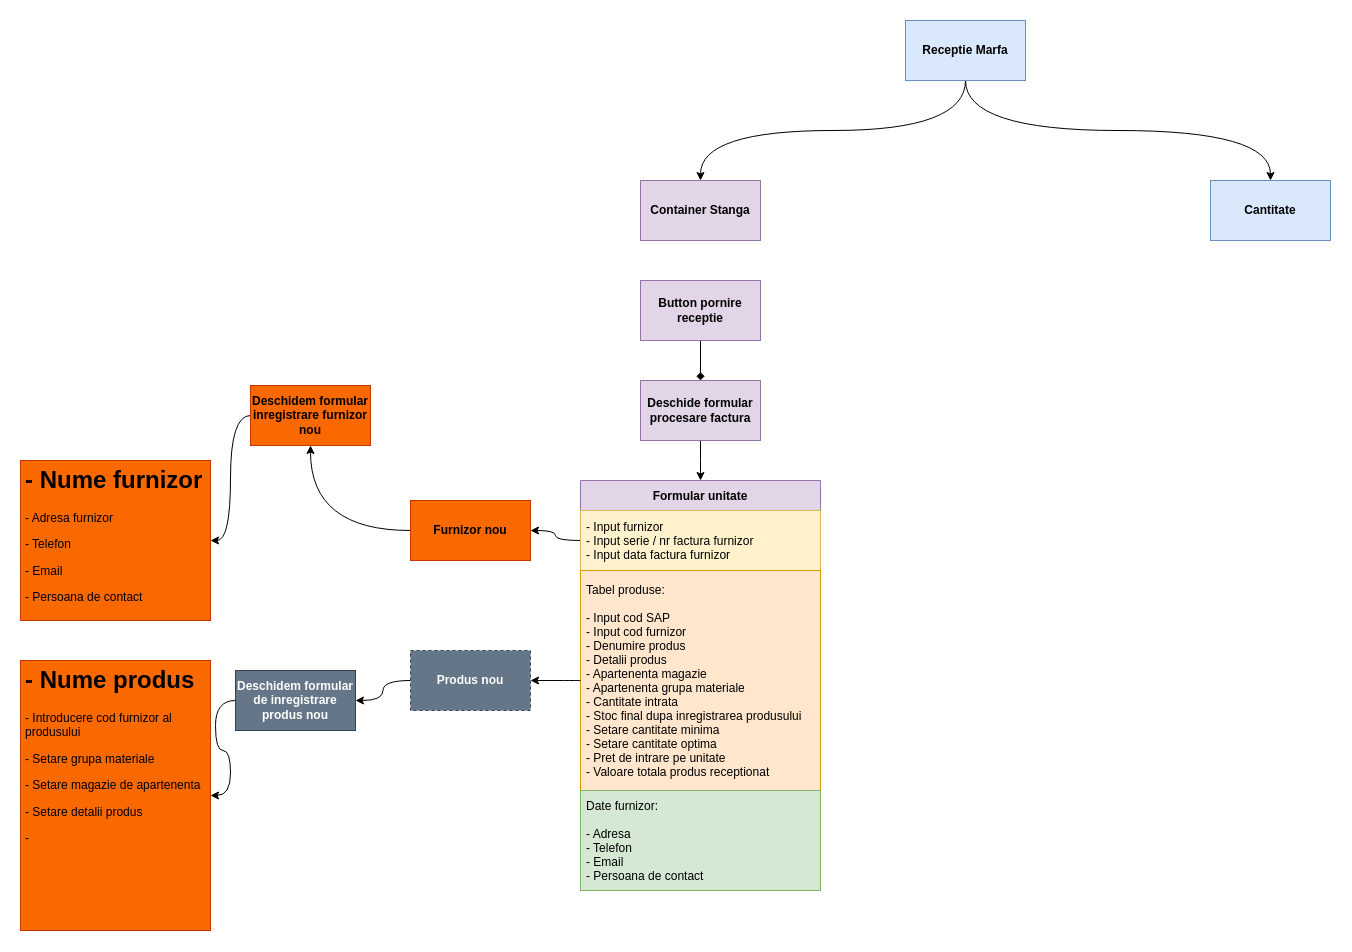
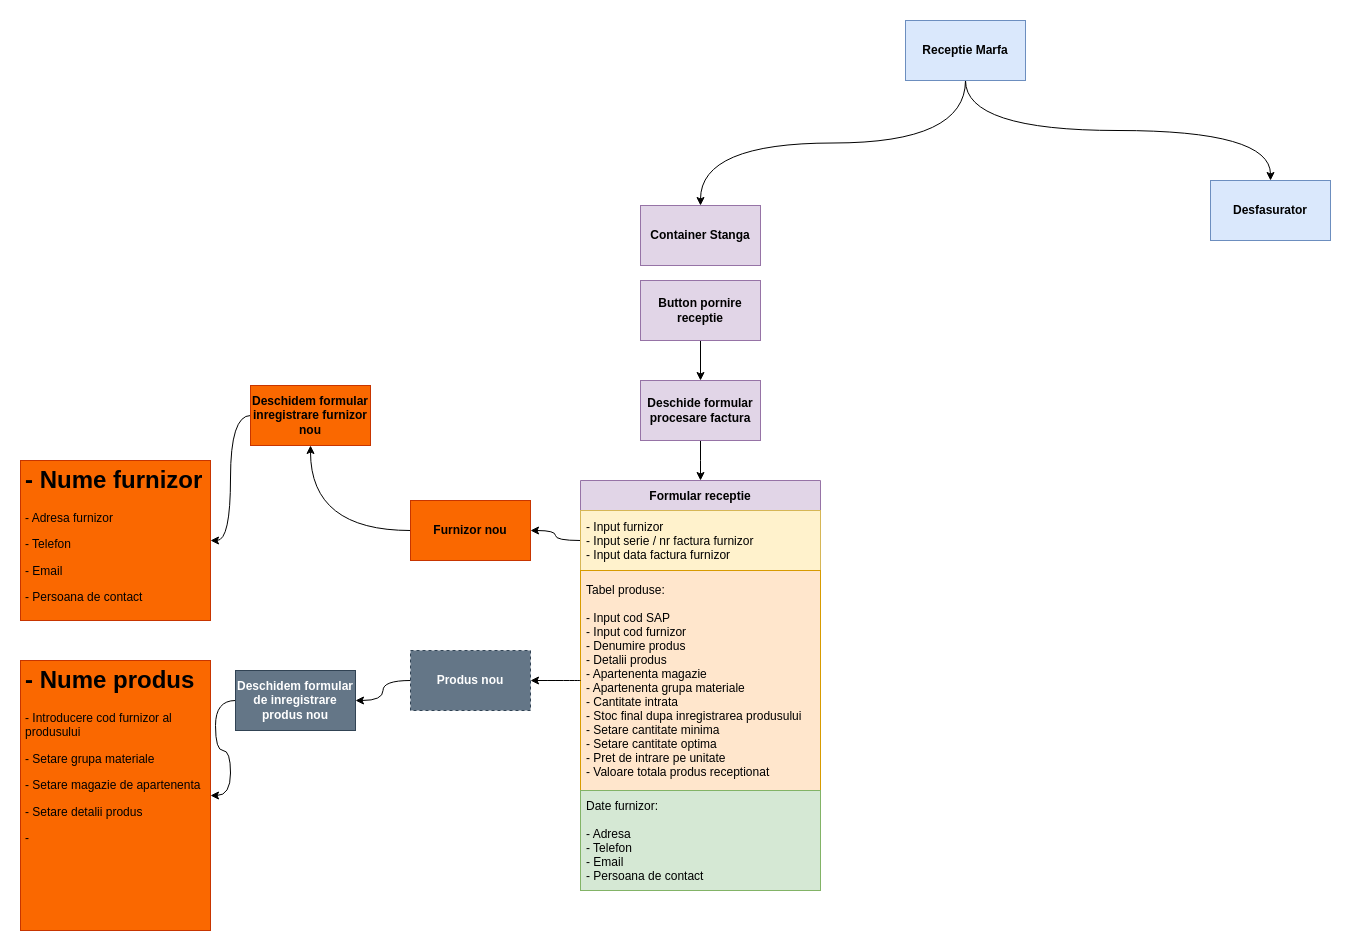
node "Container Stanga": moved (701, 211) -> (701, 236)
node "Cantitate": label "Cantitate" -> "Desfasurator"
edge "Button pornire receptie" -> "Deschide formular procesare factura": arrowhead diamond -> classic
node "Formular unitate": label "Formular unitate" -> "Formular receptie"
